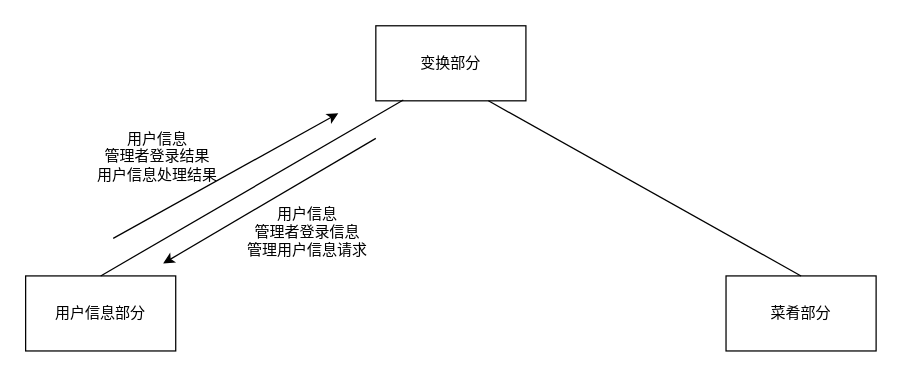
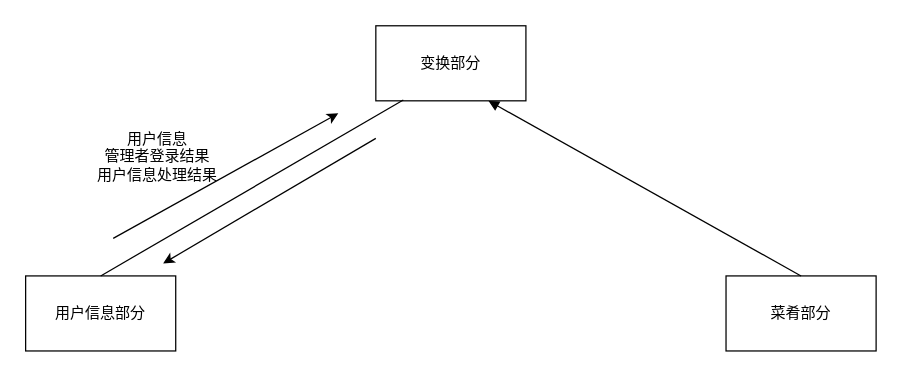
edge "变换部分" -- "菜肴部分": arrowhead none -> block
node "用户信息 管理者登录信息 管理用户信息请求": removed
